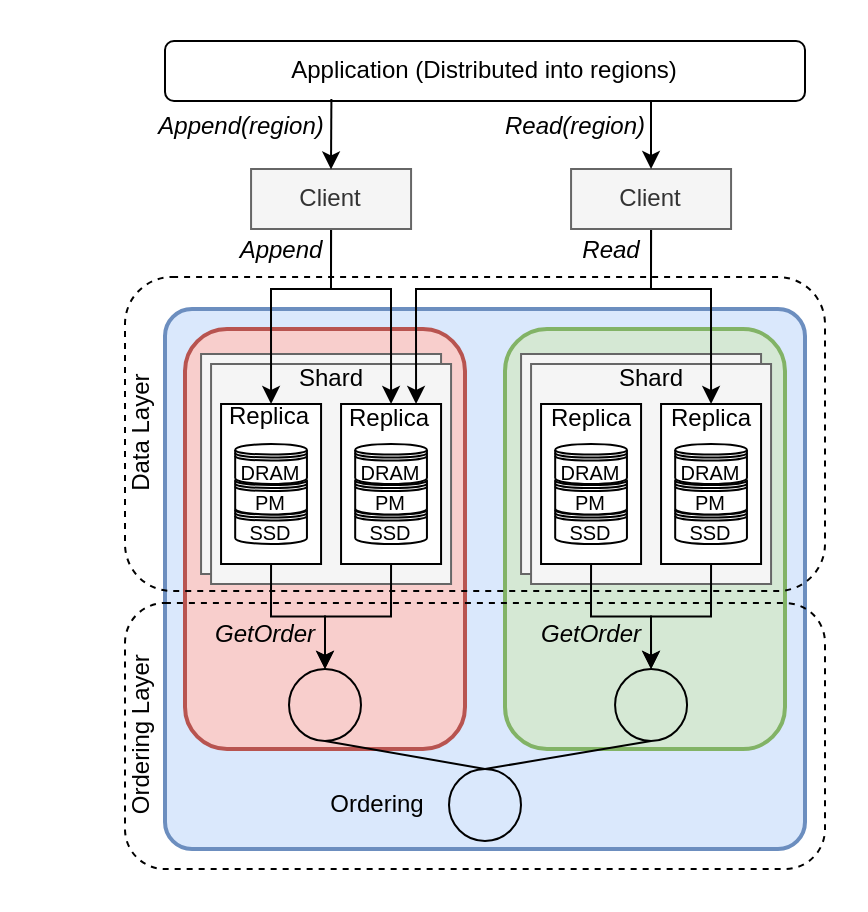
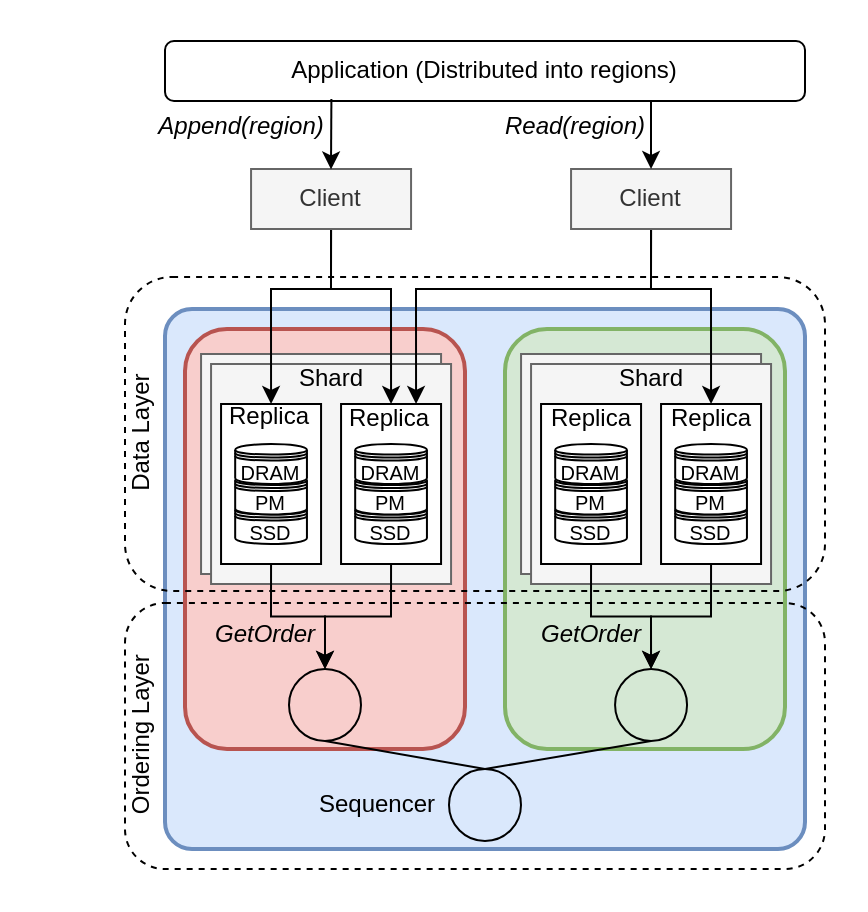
node "Append": removed
node "Read": removed
node "Ordering": label "Ordering" -> "Sequencer"
